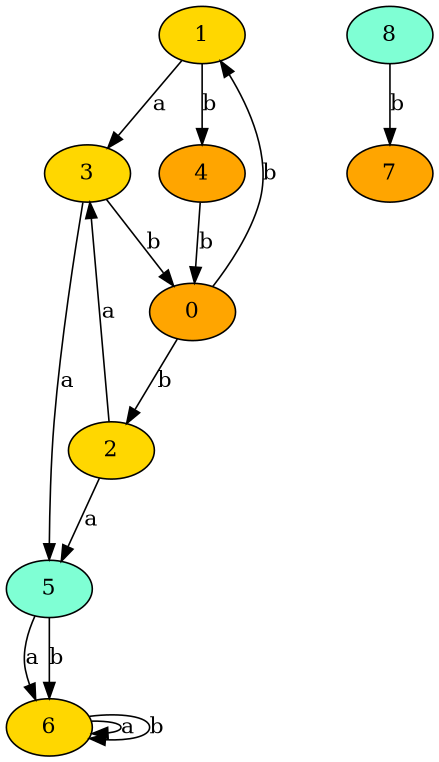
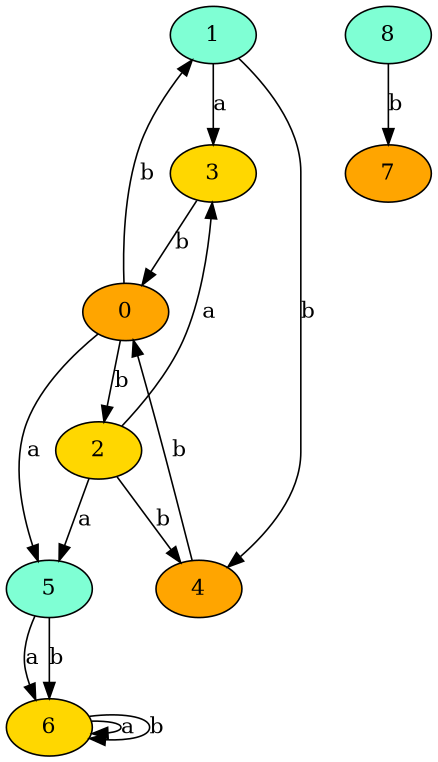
node "1": fillcolor gold -> aquamarine
edge "3" -> "5": now "0" -> "5"
edge "2" -> "4": added, label "b"
